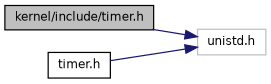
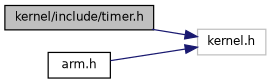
node "unistd.h": label "unistd.h" -> "kernel.h"
node "timer.h": label "timer.h" -> "arm.h"
